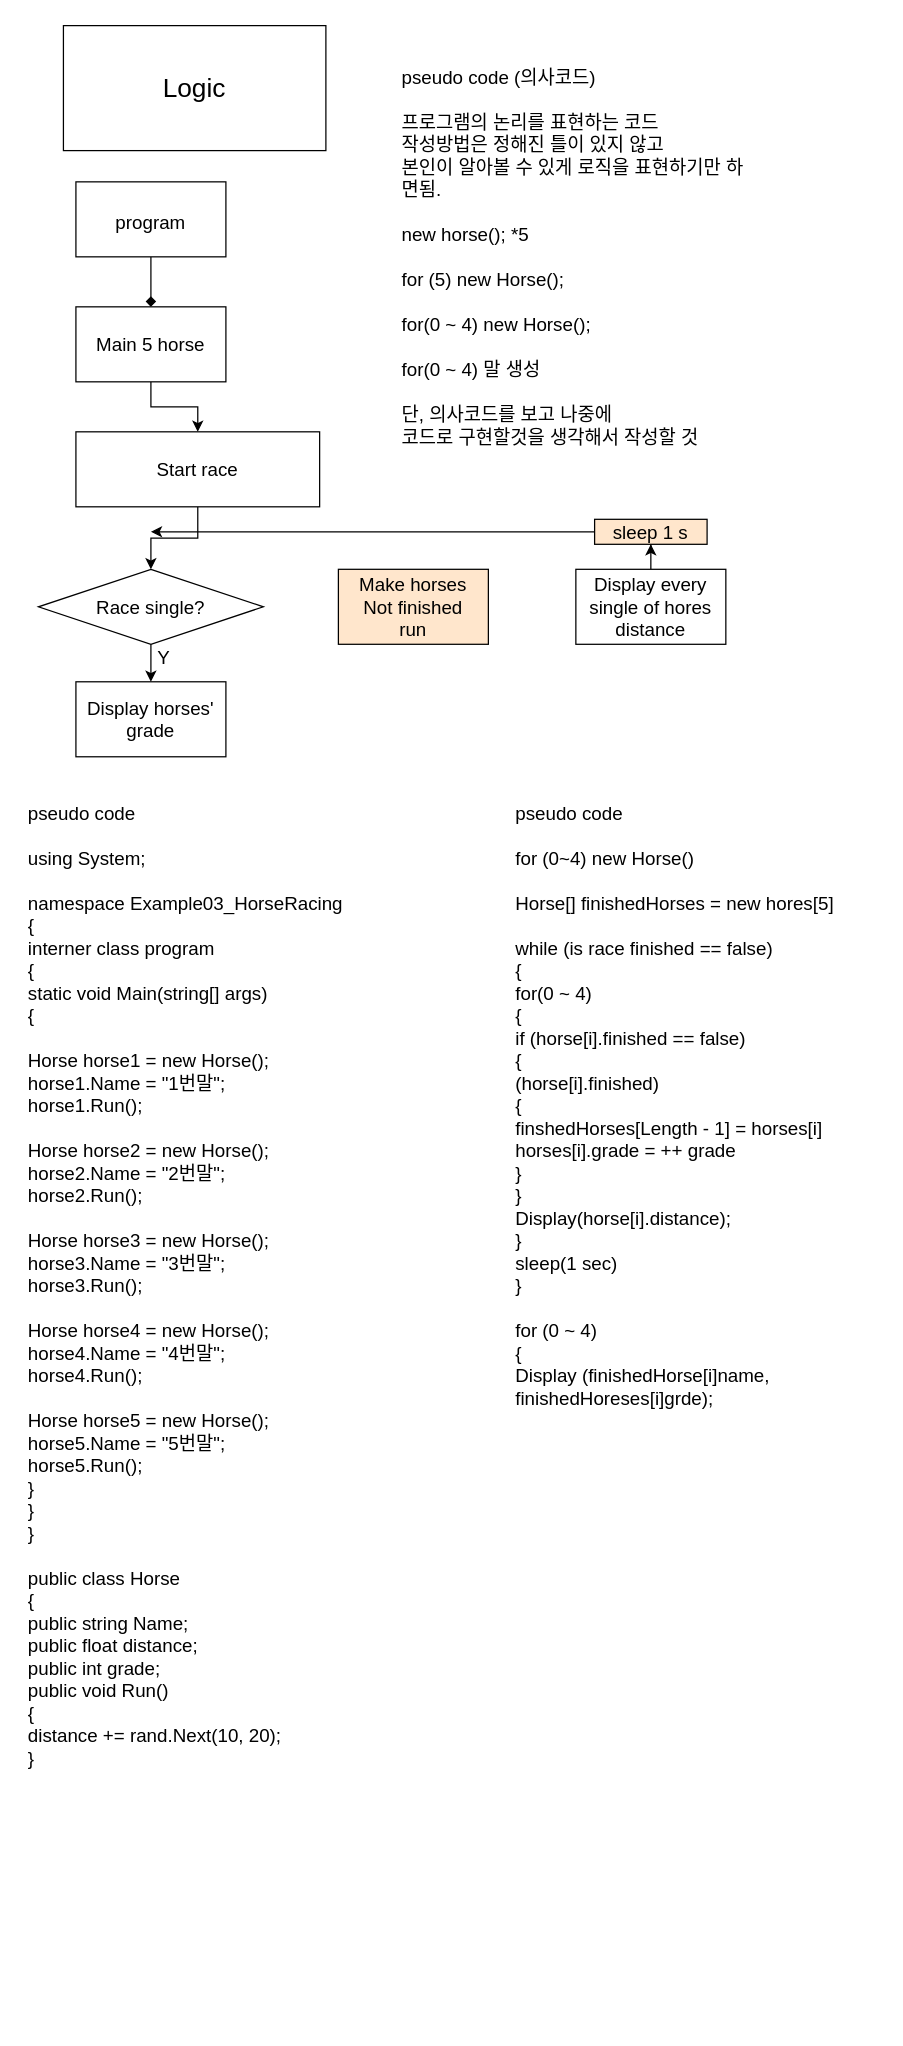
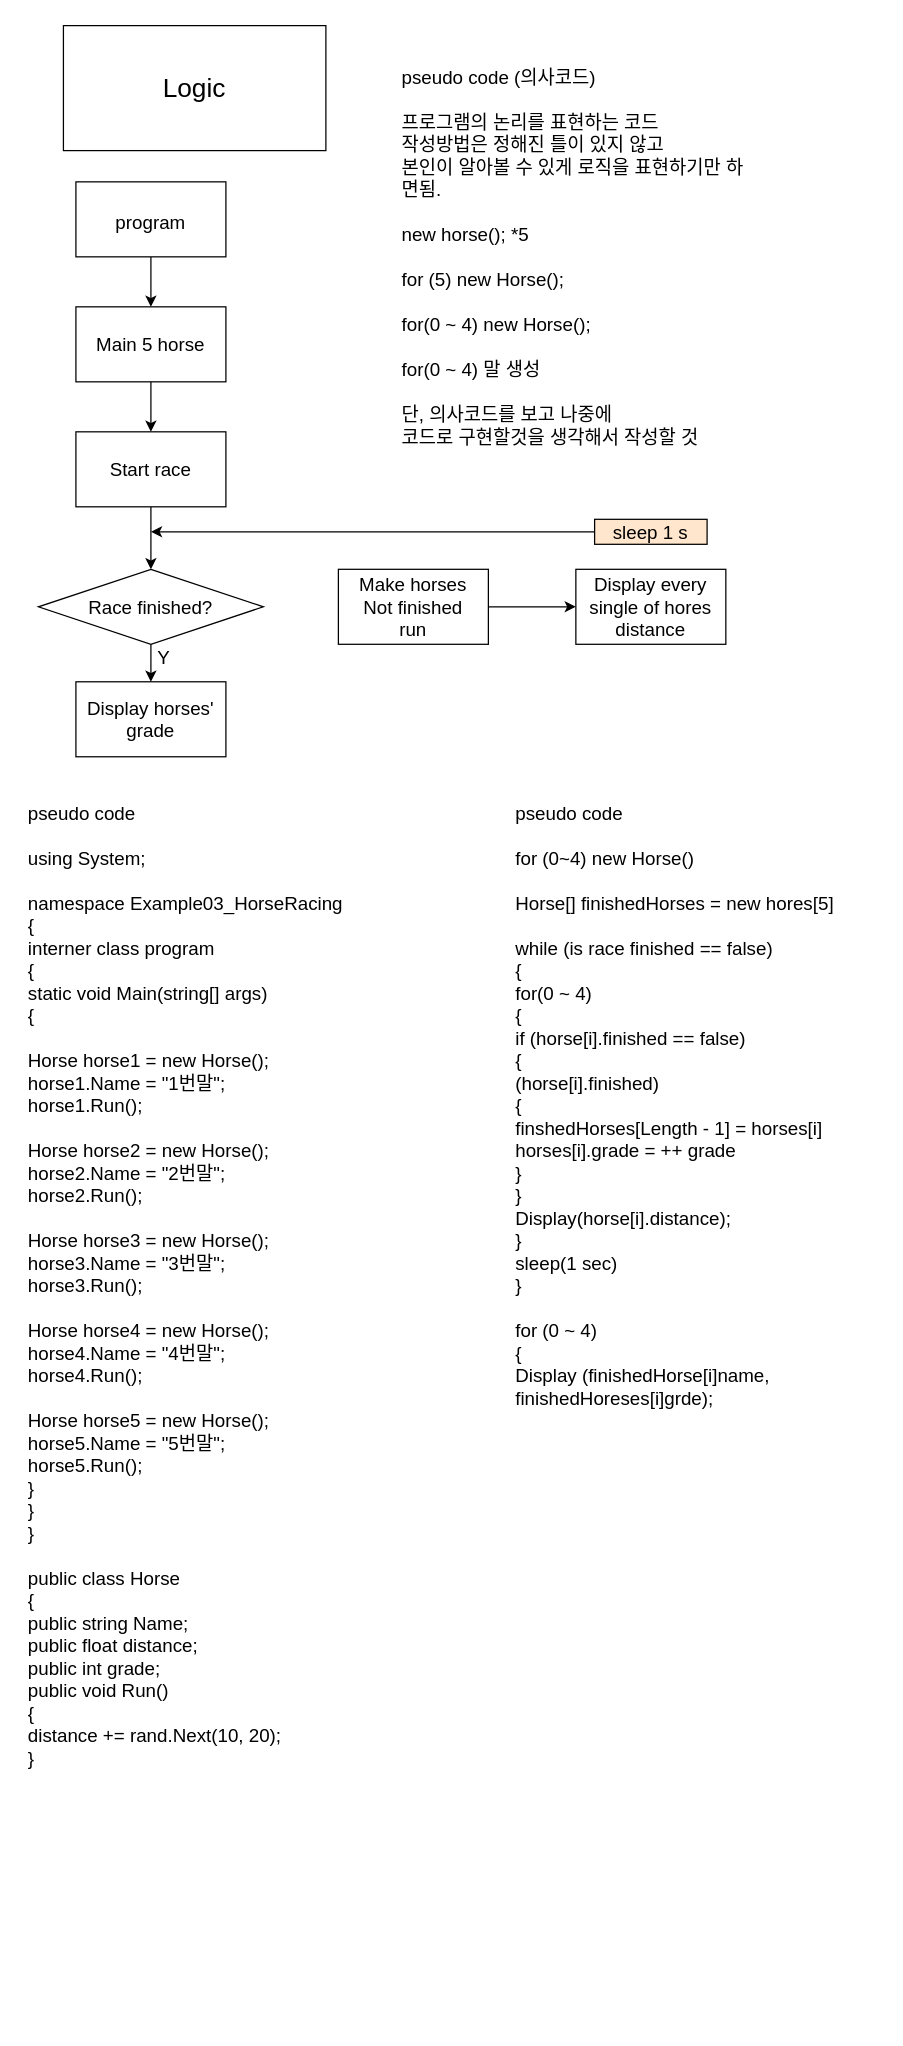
edge "program" -> "Main 5 horse": arrowhead diamond -> classic
node "Start race": size 244x75 -> 150x75
edge "Display every single of hores distance" -> "sleep 1 s": removed
node "Race single?": label "Race single?" -> "Race finished?"
node "Make horses Not finished run": fillcolor #ffe6cc -> #ffffff
edge "Make horses Not finished run" -> "Display every single of hores distance": added
